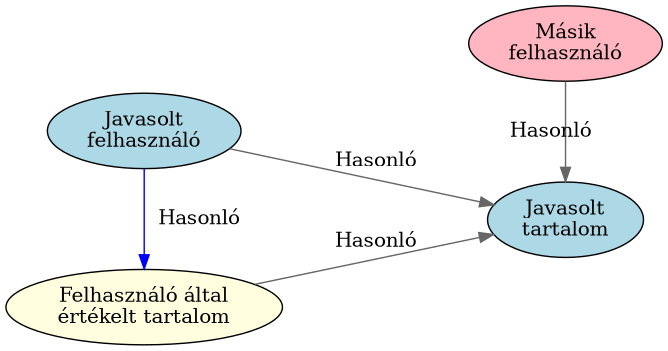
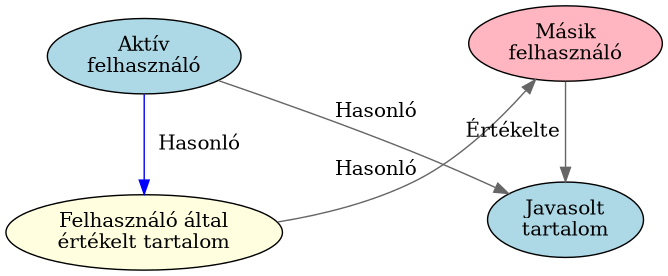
node "Javasolt felhasználó": label "Javasolt felhasználó" -> "Aktív felhasználó"
edge "Másik felhasználó" -> "Javasolt tartalom": label "Hasonló" -> "Értékelte            "
edge "Felhasználó által értékelt tartalom" -> "Javasolt tartalom": now "Felhasználó által értékelt tartalom" -> "Másik felhasználó"
